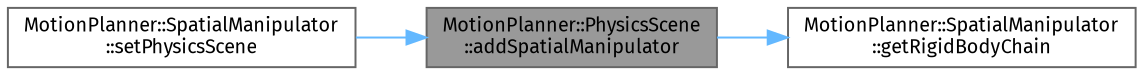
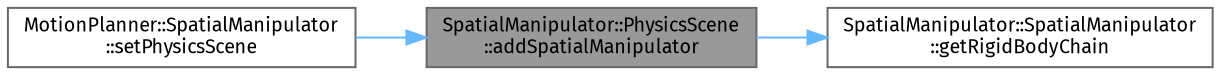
node "MotionPlanner::PhysicsScene ::addSpatialManipulator": label "MotionPlanner::PhysicsScene ::addSpatialManipulator" -> "SpatialManipulator::PhysicsScene ::addSpatialManipulator"
node "MotionPlanner::SpatialManipulator ::getRigidBodyChain": label "MotionPlanner::SpatialManipulator ::getRigidBodyChain" -> "SpatialManipulator::SpatialManipulator ::getRigidBodyChain"
